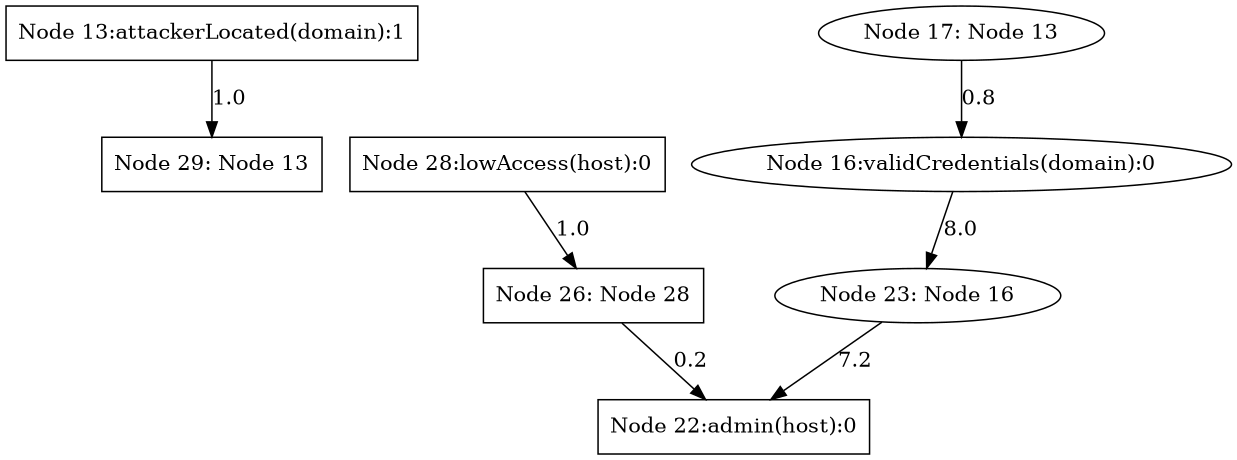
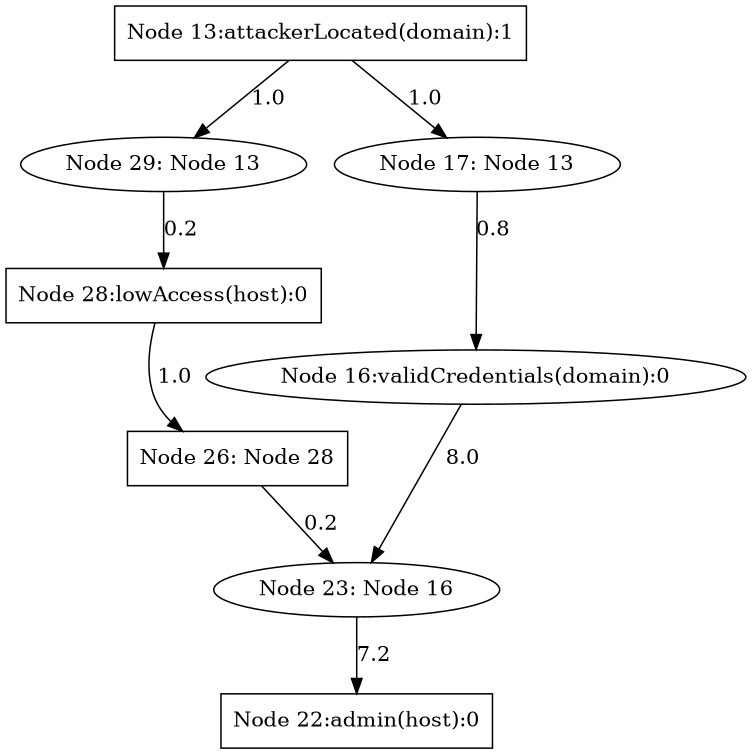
edge "Node 13:attackerLocated(domain):1" -> "Node 17: Node 13": added, label "1.0"
node "Node 29: Node 13": shape box -> ellipse
edge "Node 29: Node 13" -> "Node 28:lowAccess(host):0": added, label "0.2"
edge "Node 26: Node 28" -> "Node 22:admin(host):0": now "Node 26: Node 28" -> "Node 23: Node 16"
